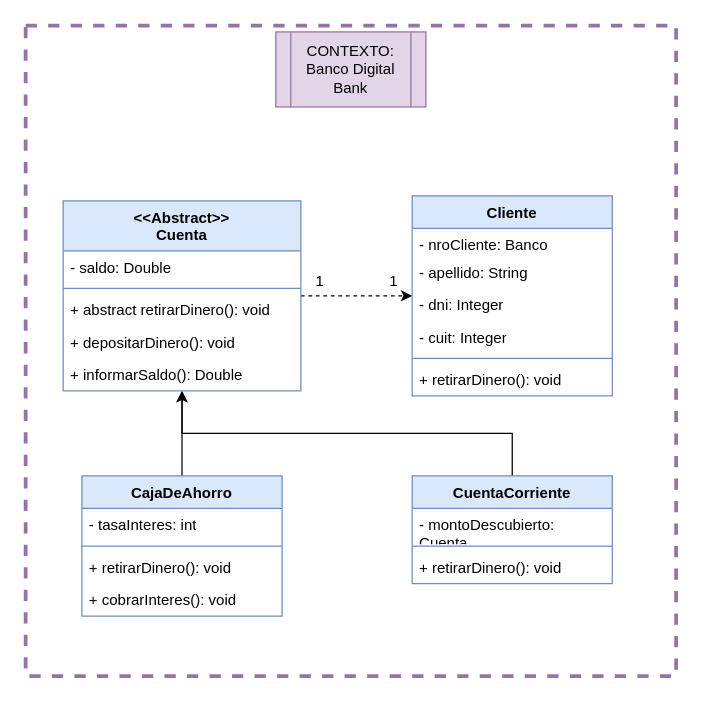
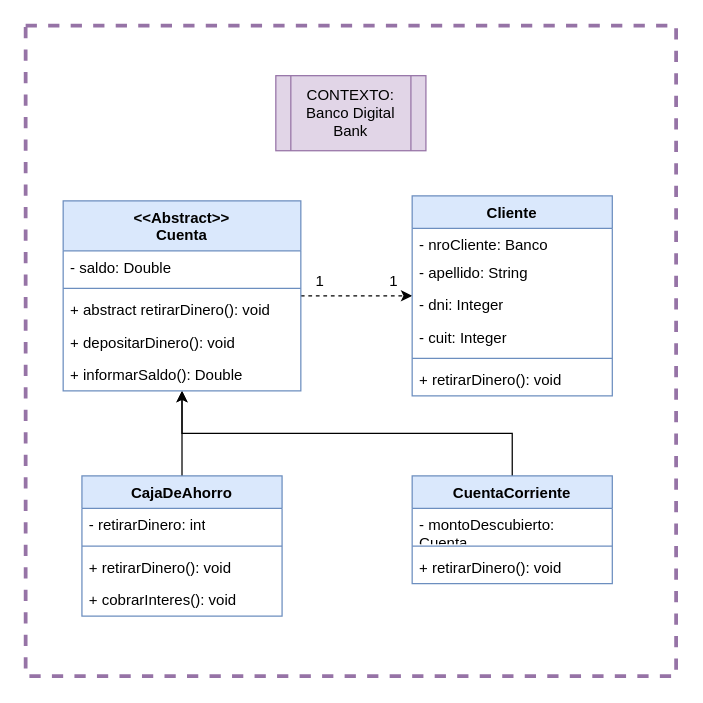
node "CONTEXTO: Banco Digital Bank": moved (351, 69) -> (351, 113)
node "- tasaInteres: int": label "- tasaInteres: int" -> "- retirarDinero: int"
